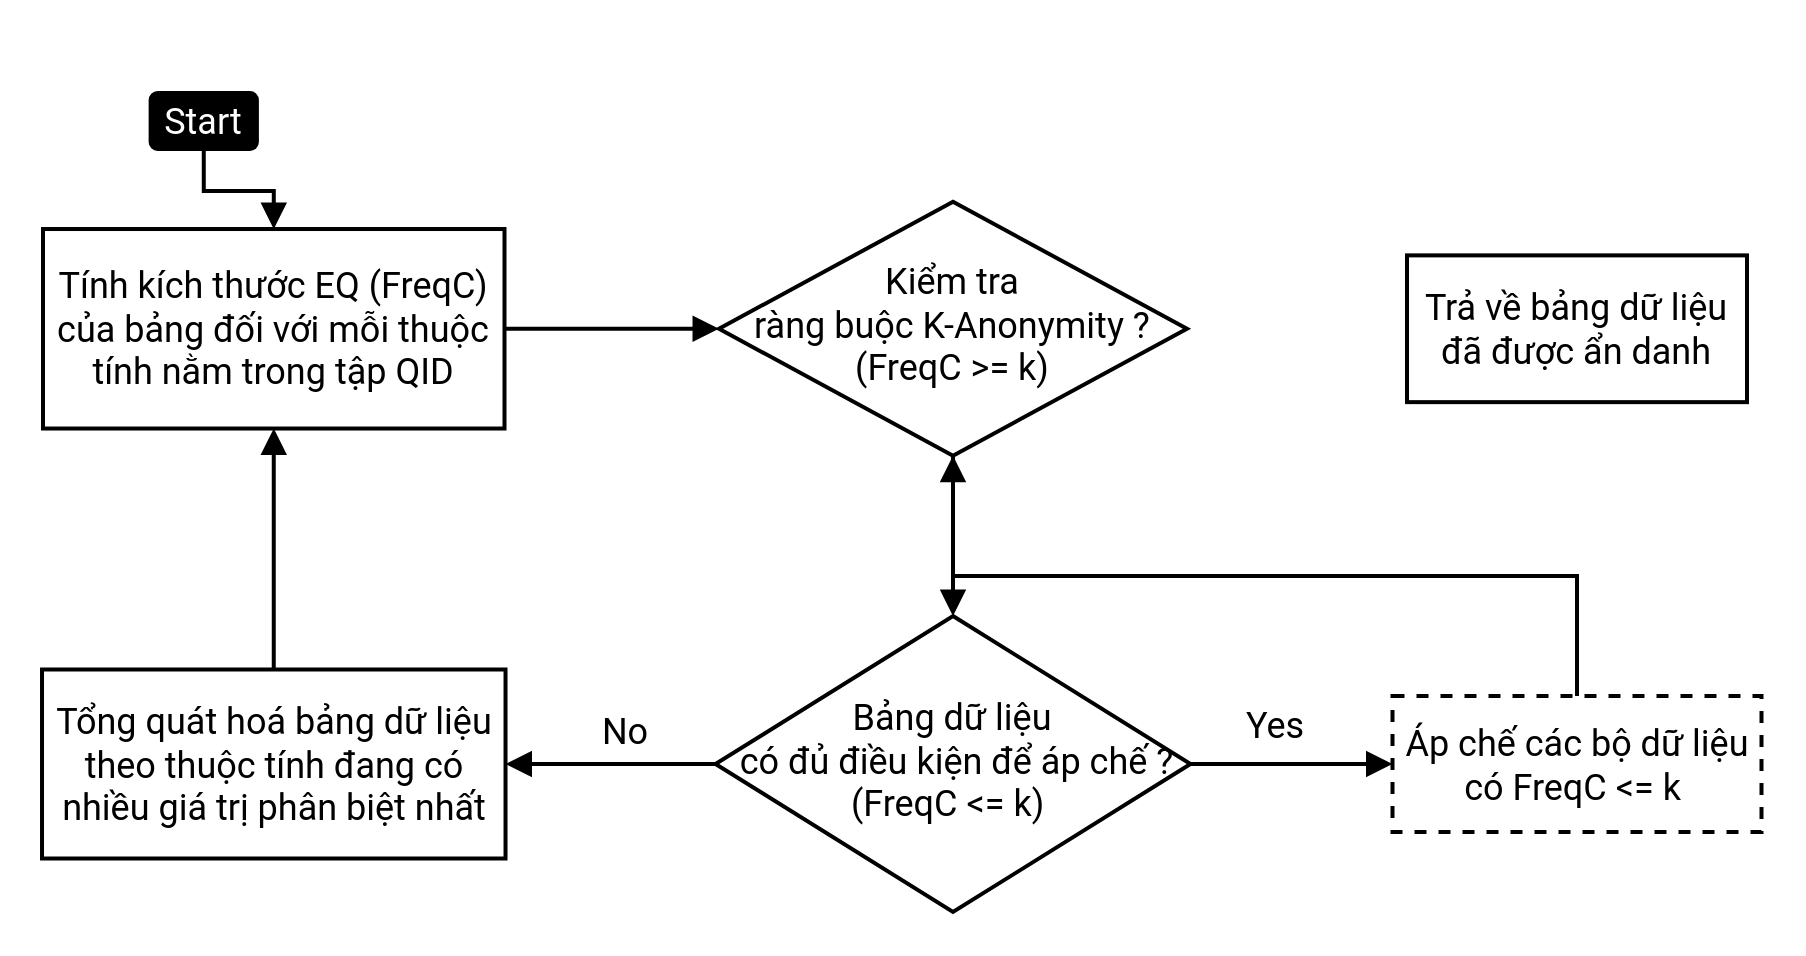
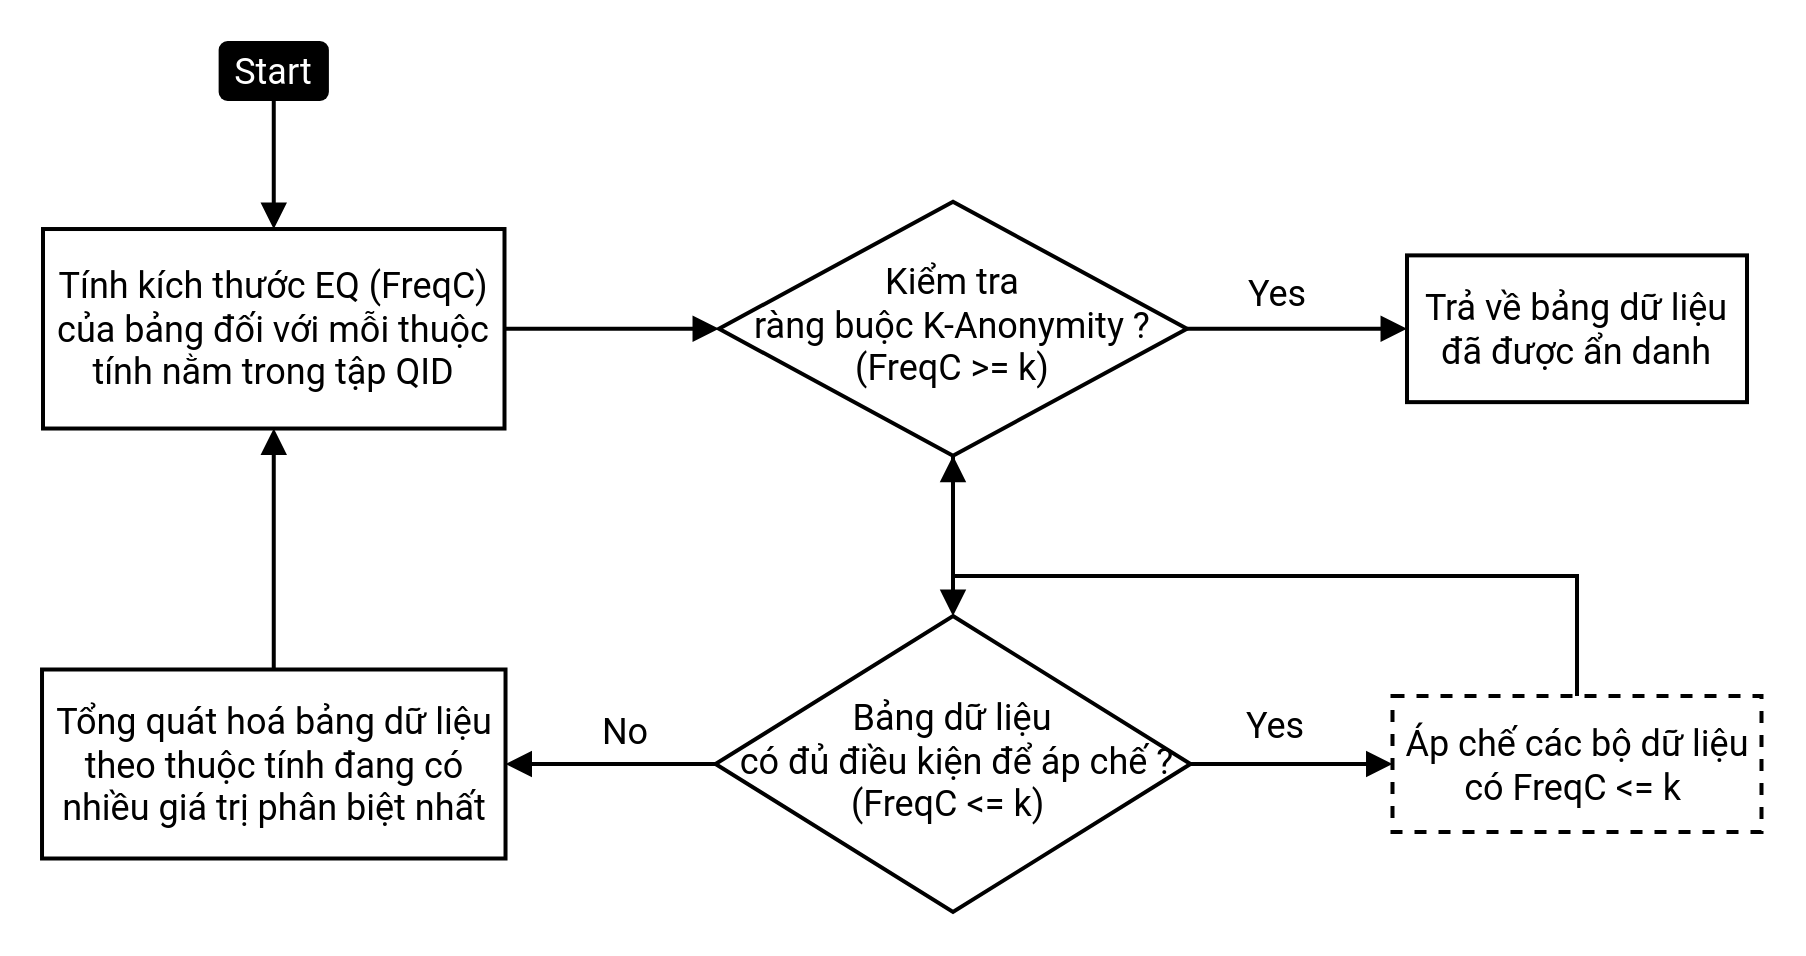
node "Start": moved (204, 121) -> (274, 71)
edge "Kiểm tra ràng buộc K-Anonymity ?(FreqC >= k)" -> "Trả về bảng dữ liệu đã được ẩn danh": added, label "Yes"
